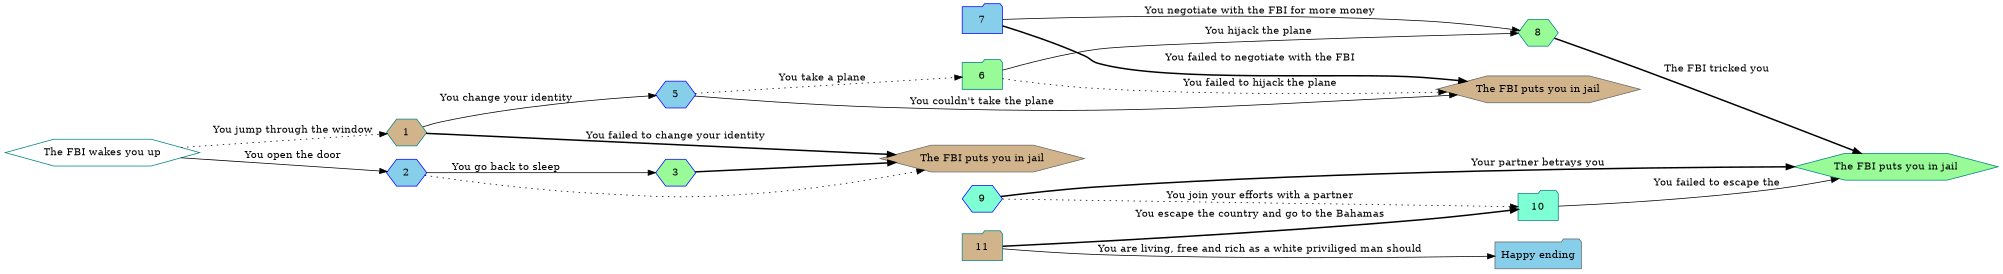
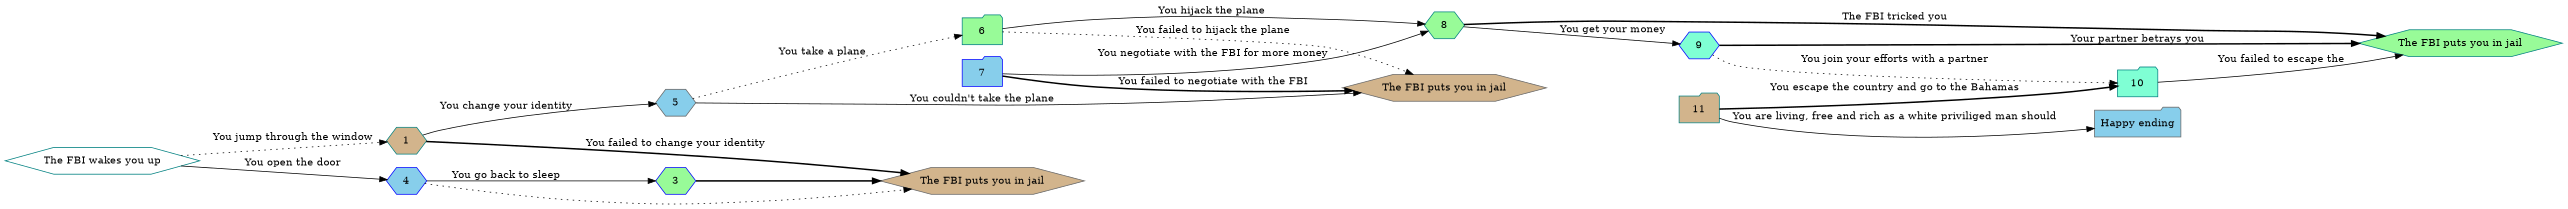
edge "8" -> "9": added, label "You get your money"
node "5": color blue -> gray40
node "2": label "2" -> "4"
